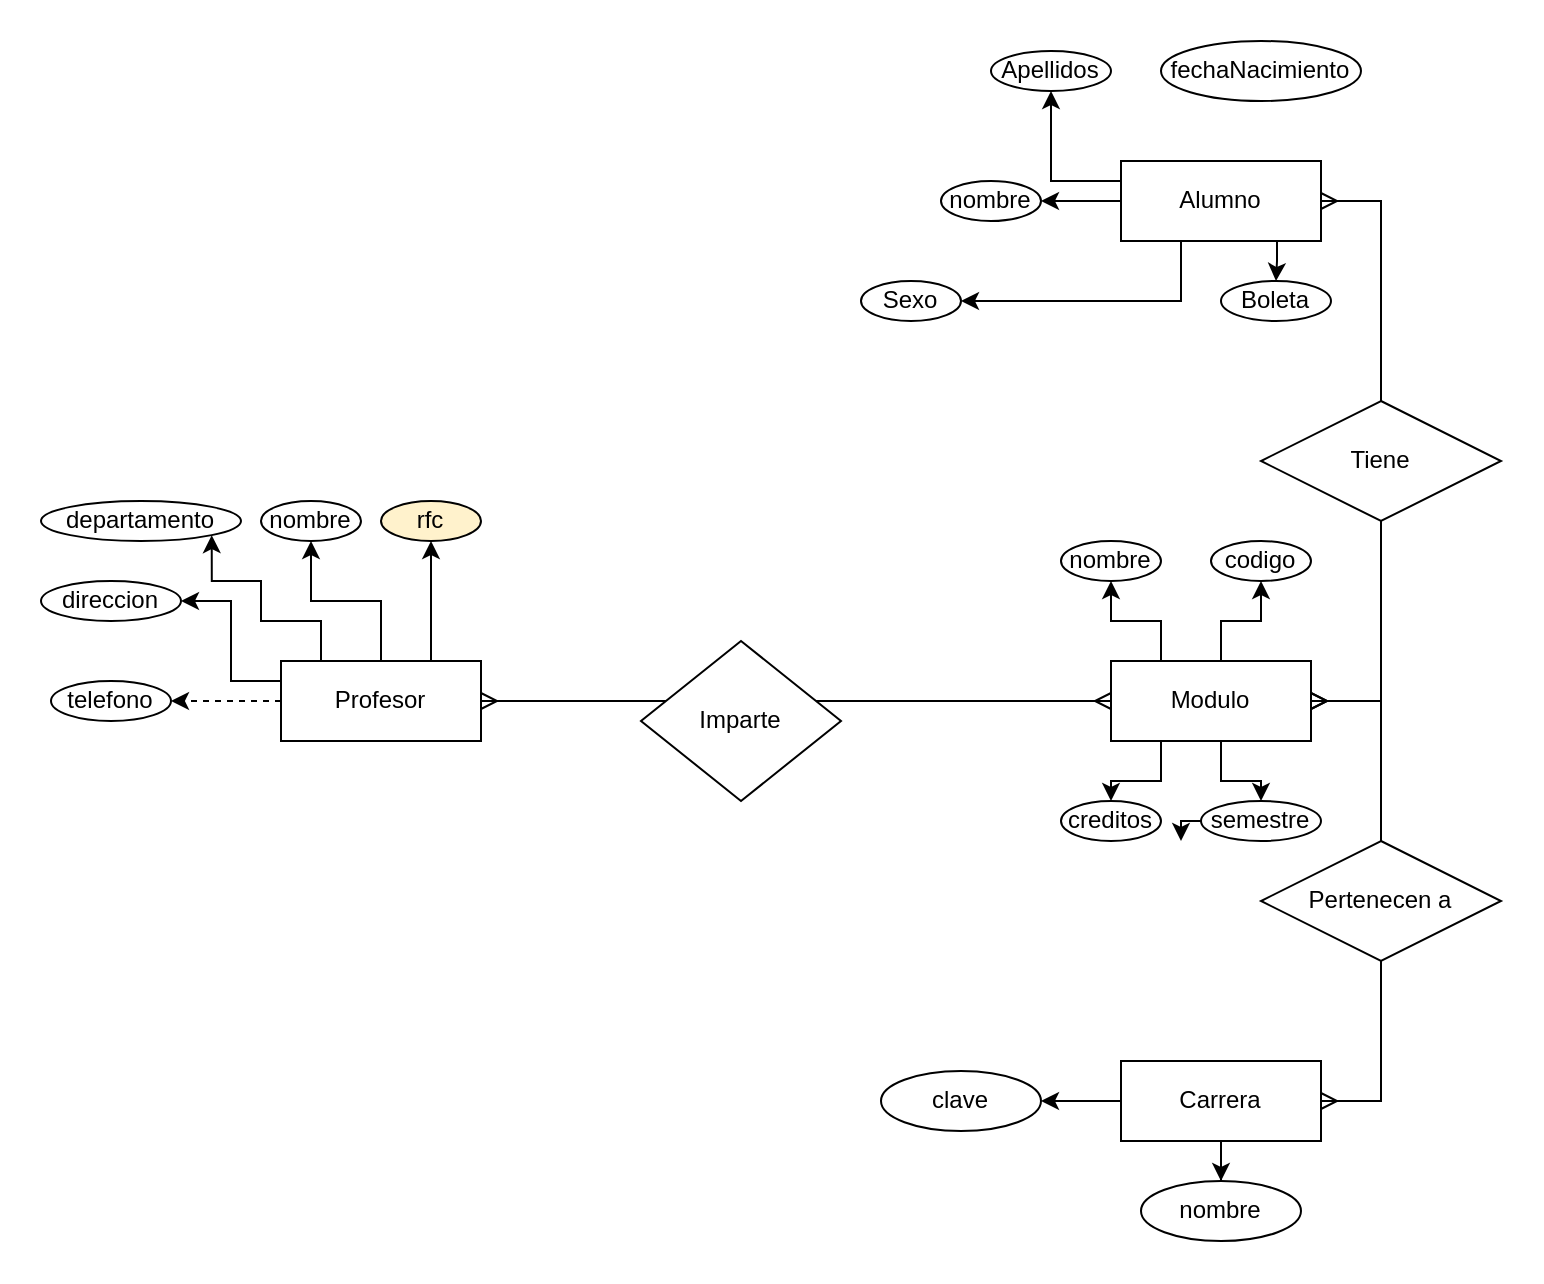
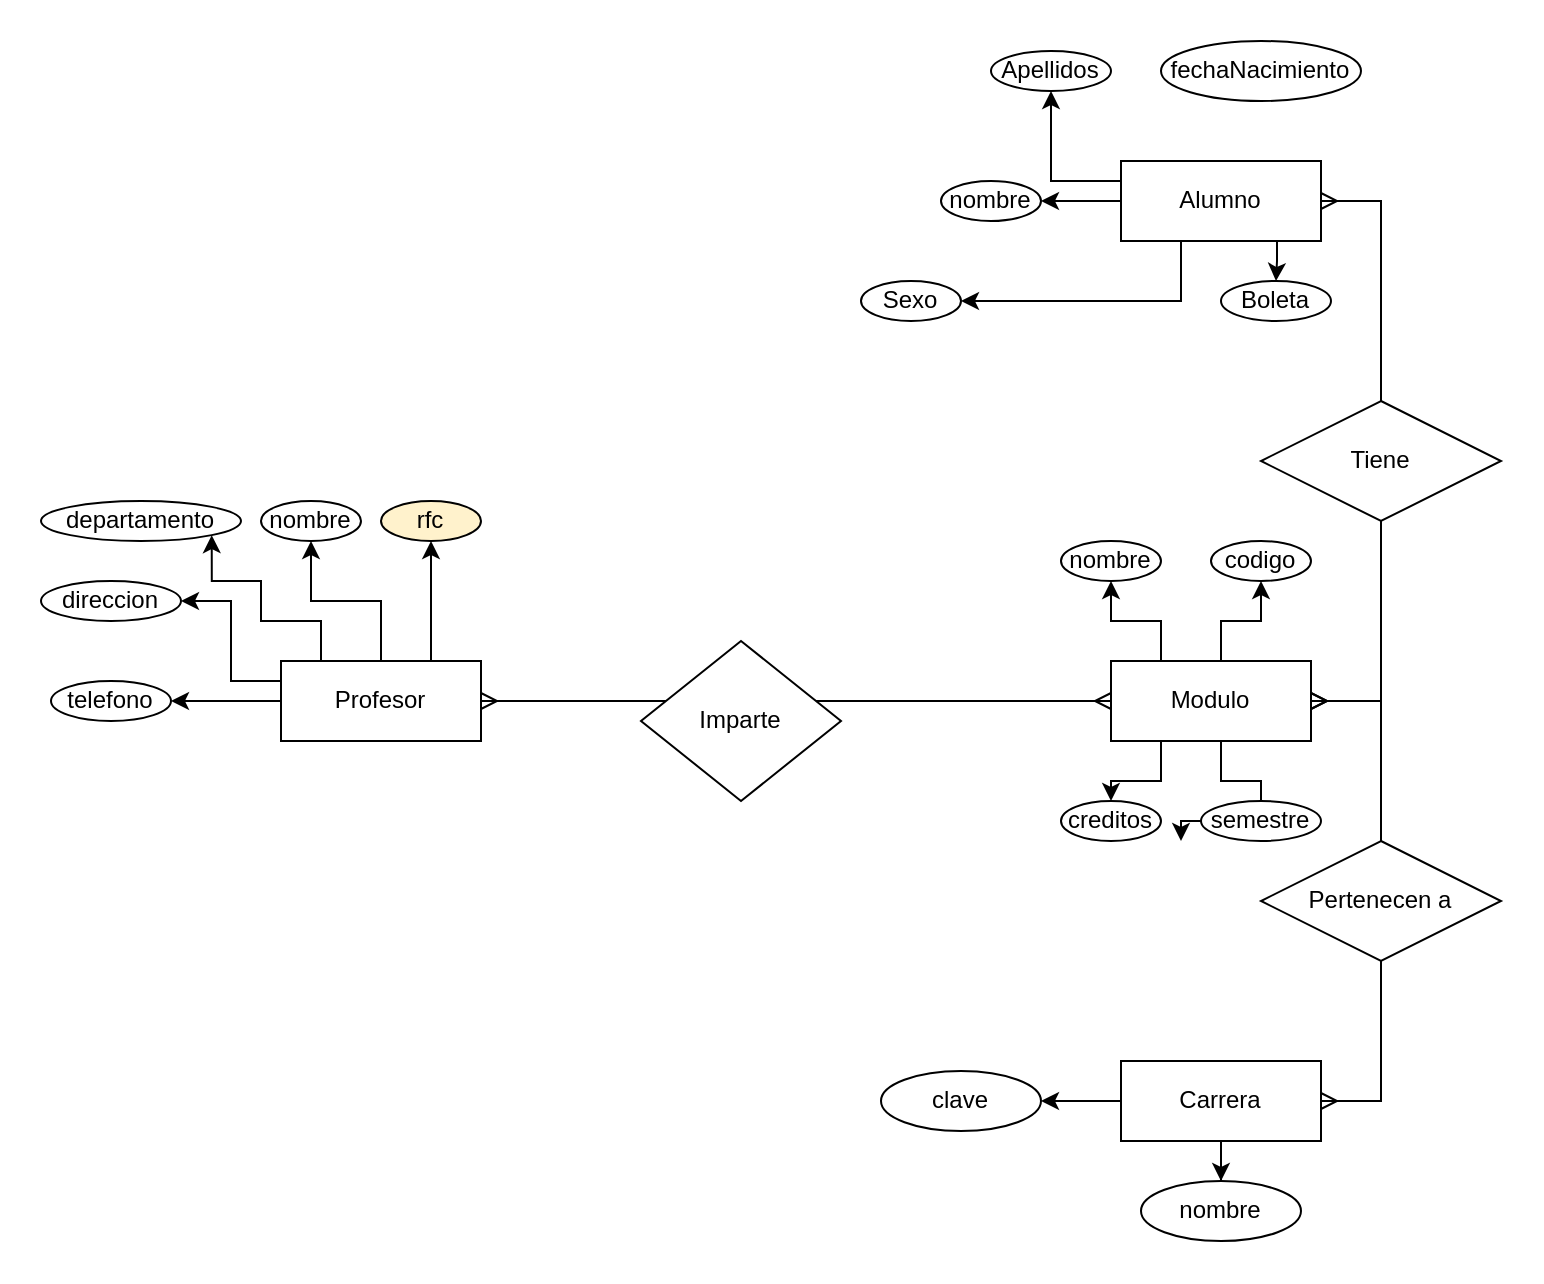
edge "Profesor" -> "telefono": style dashed -> solid
edge "Modulo" -> "semestre": arrowhead classic -> none
